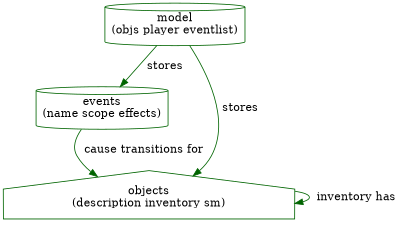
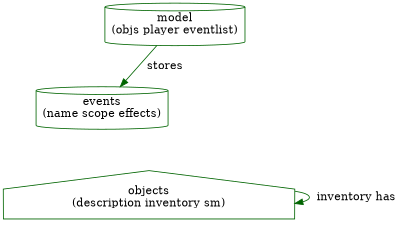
edge "model (objs player eventlist)" -> "objects (description inventory sm)": removed, label "stores"
edge "events (name scope effects)" -> "objects (description inventory sm)": removed, label "cause transitions for"
